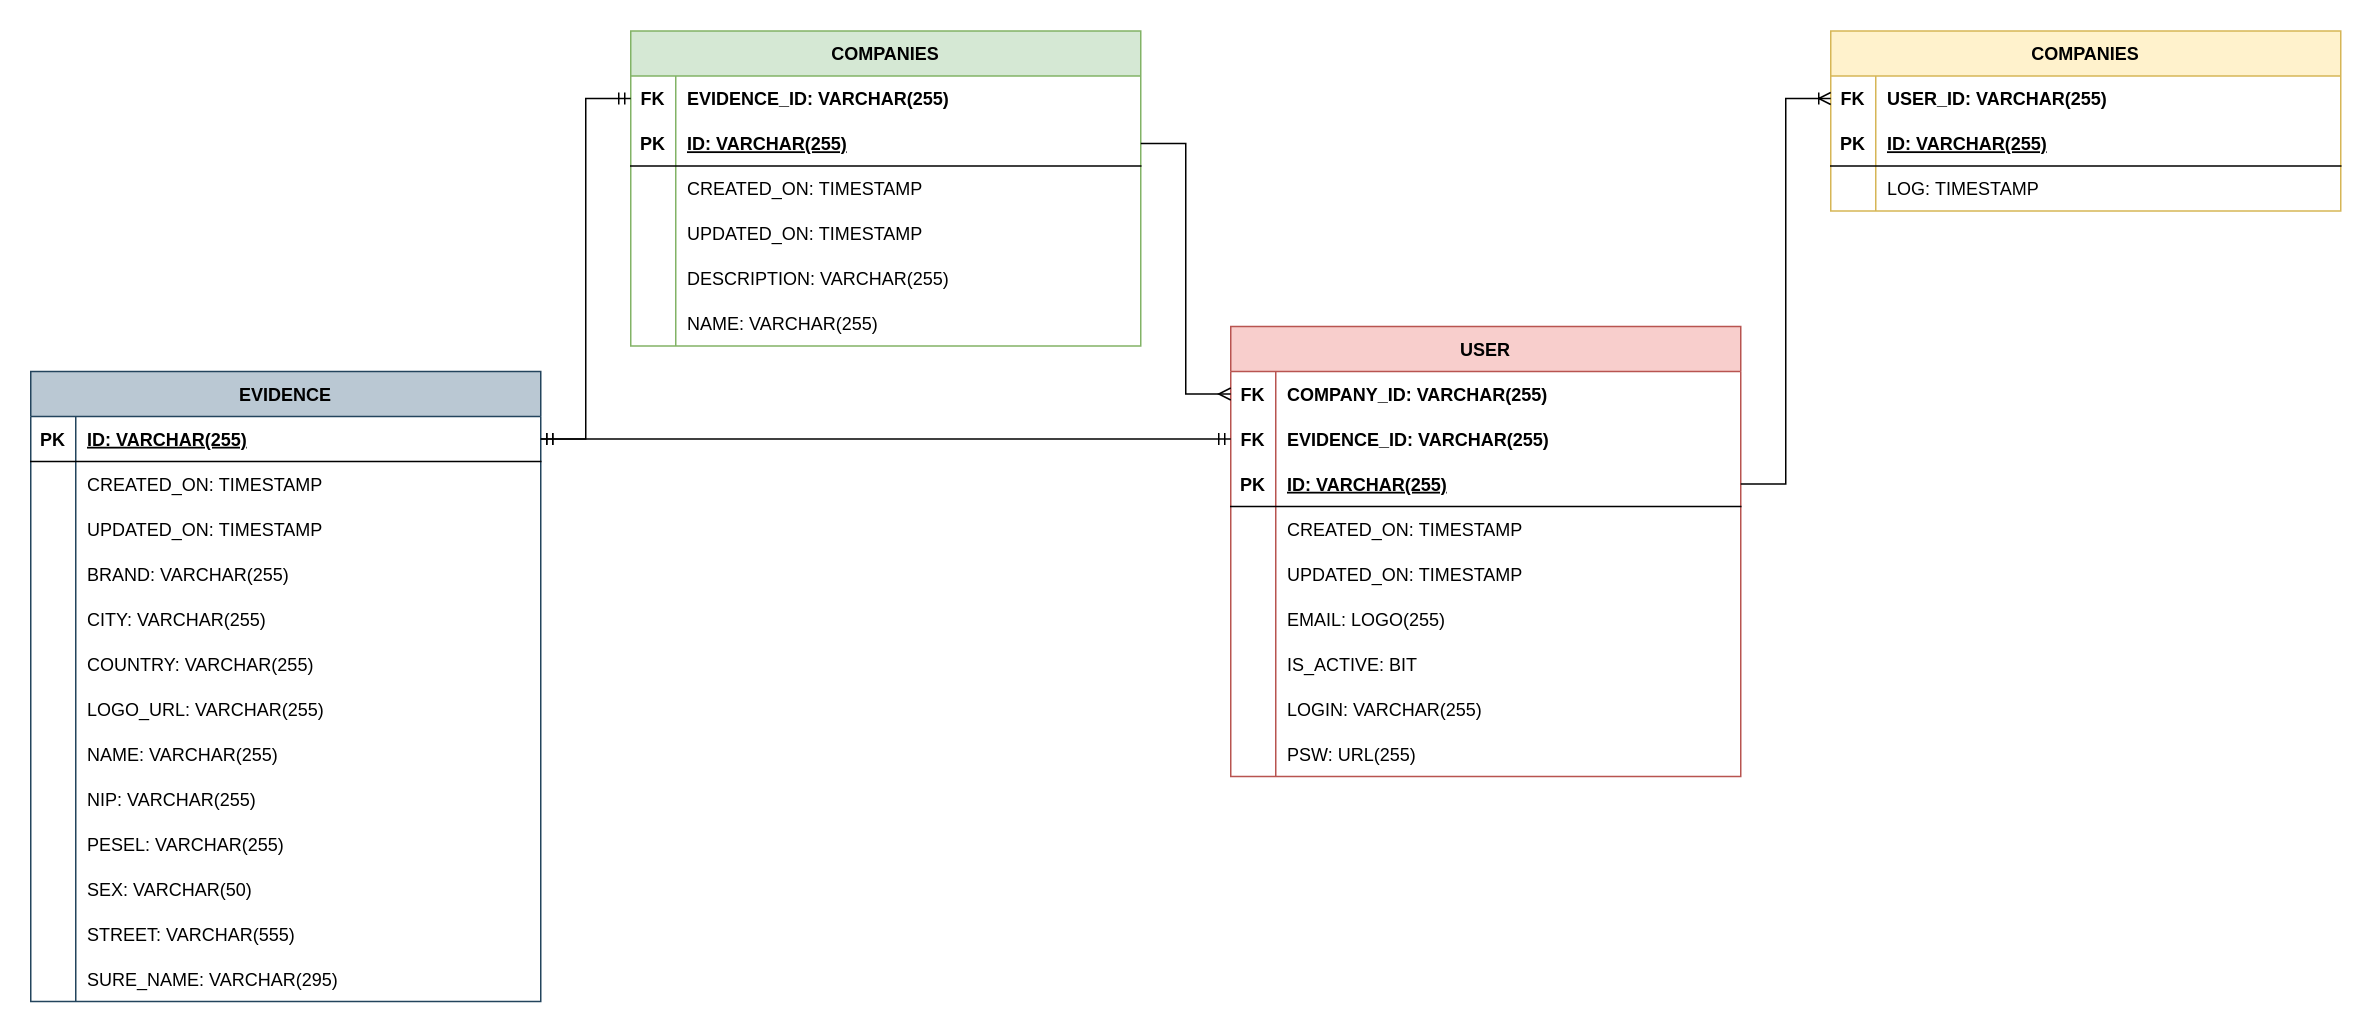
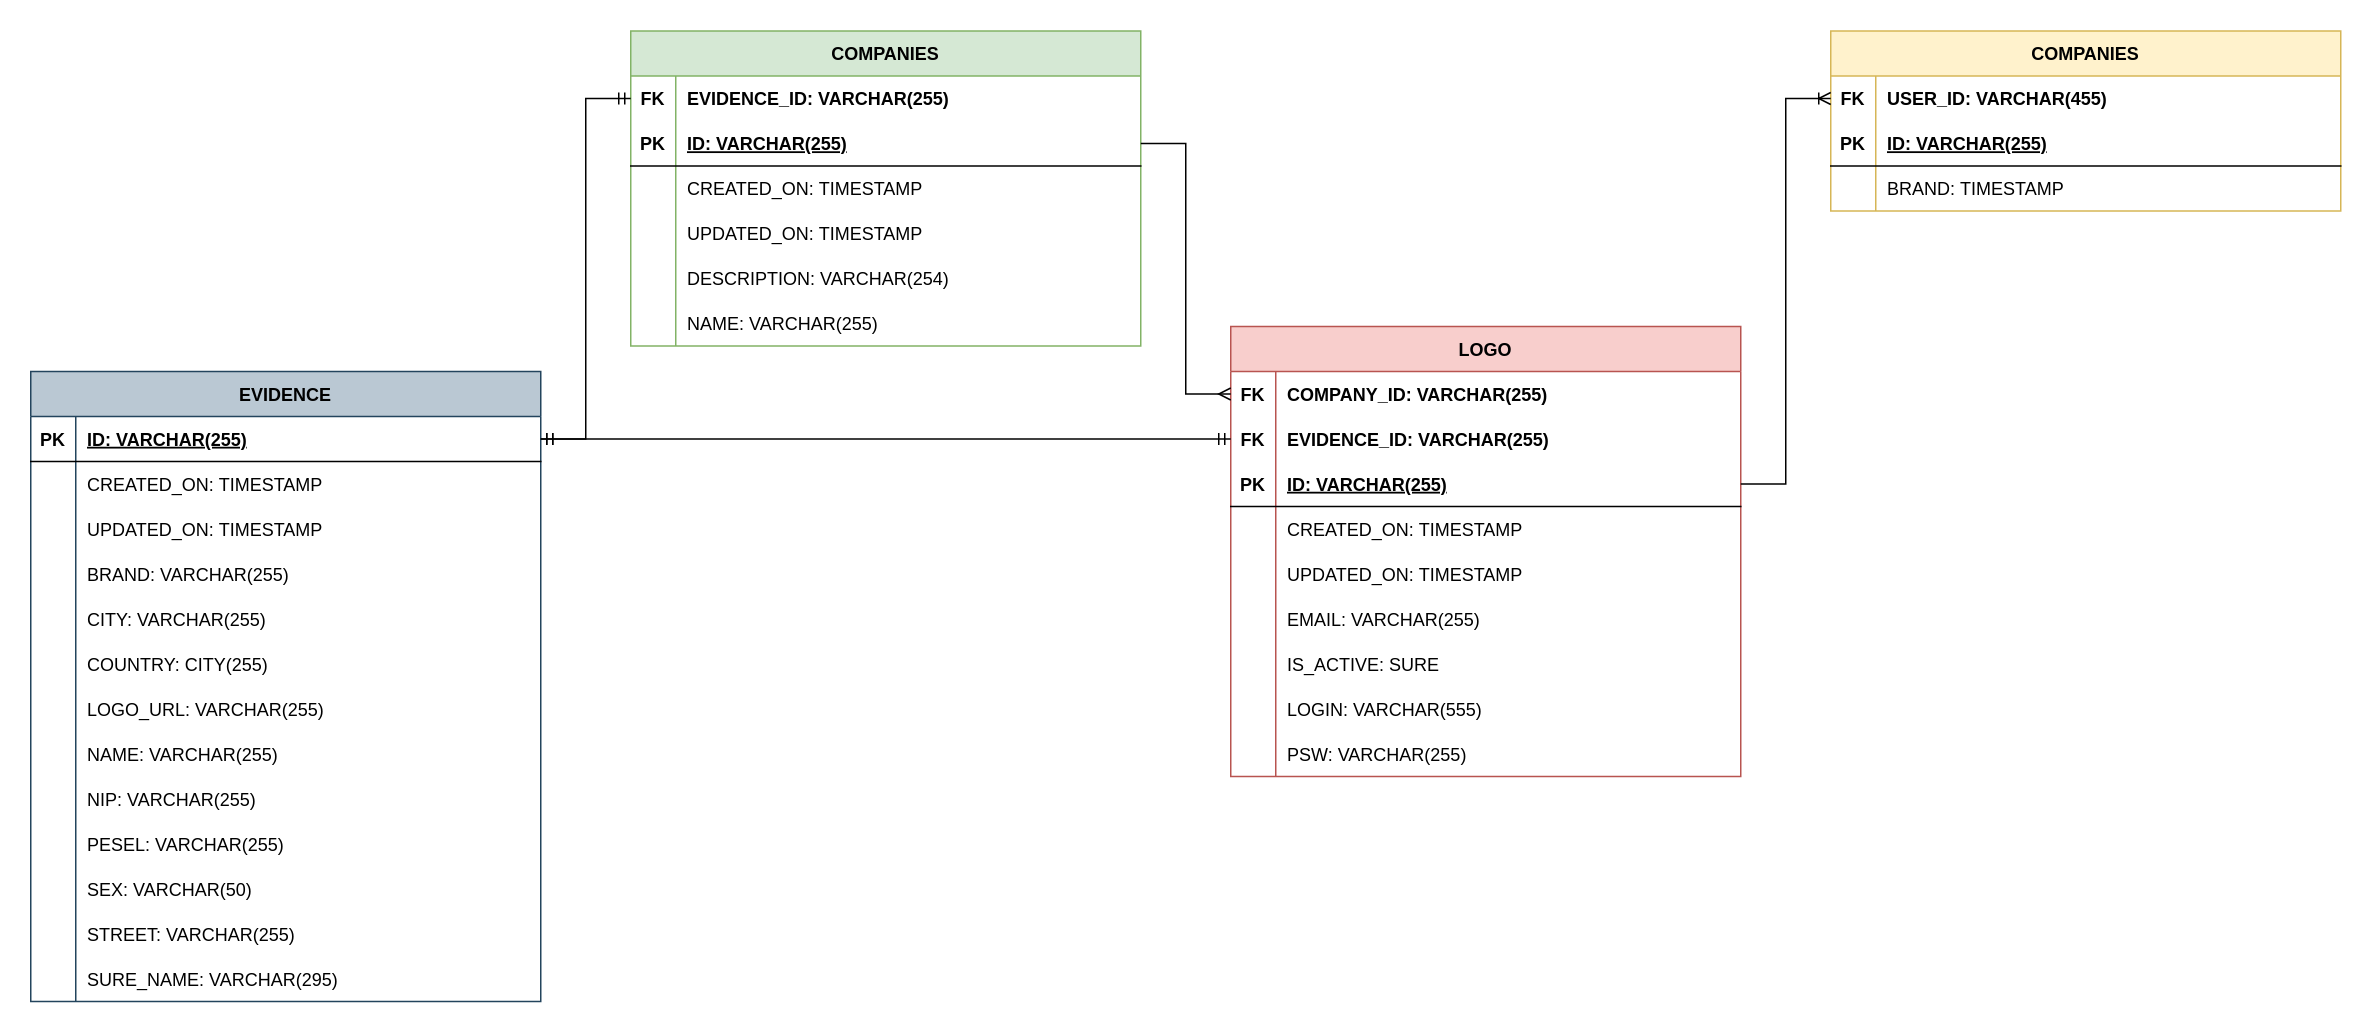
node "USER_ID: VARCHAR(255)": label "USER_ID: VARCHAR(255)" -> "USER_ID: VARCHAR(455)"
node "LOG: TIMESTAMP": label "LOG: TIMESTAMP" -> "BRAND: TIMESTAMP"
node "DESCRIPTION: VARCHAR(255)": label "DESCRIPTION: VARCHAR(255)" -> "DESCRIPTION: VARCHAR(254)"
node "USER": label "USER" -> "LOGO"
node "EMAIL: LOGO(255)": label "EMAIL: LOGO(255)" -> "EMAIL: VARCHAR(255)"
node "COUNTRY: VARCHAR(255)": label "COUNTRY: VARCHAR(255)" -> "COUNTRY: CITY(255)"
node "IS_ACTIVE: BIT": label "IS_ACTIVE: BIT" -> "IS_ACTIVE: SURE"
node "LOGIN: VARCHAR(255)": label "LOGIN: VARCHAR(255)" -> "LOGIN: VARCHAR(555)"
node "PSW: URL(255)": label "PSW: URL(255)" -> "PSW: VARCHAR(255)"
node "STREET: VARCHAR(555)": label "STREET: VARCHAR(555)" -> "STREET: VARCHAR(255)"
